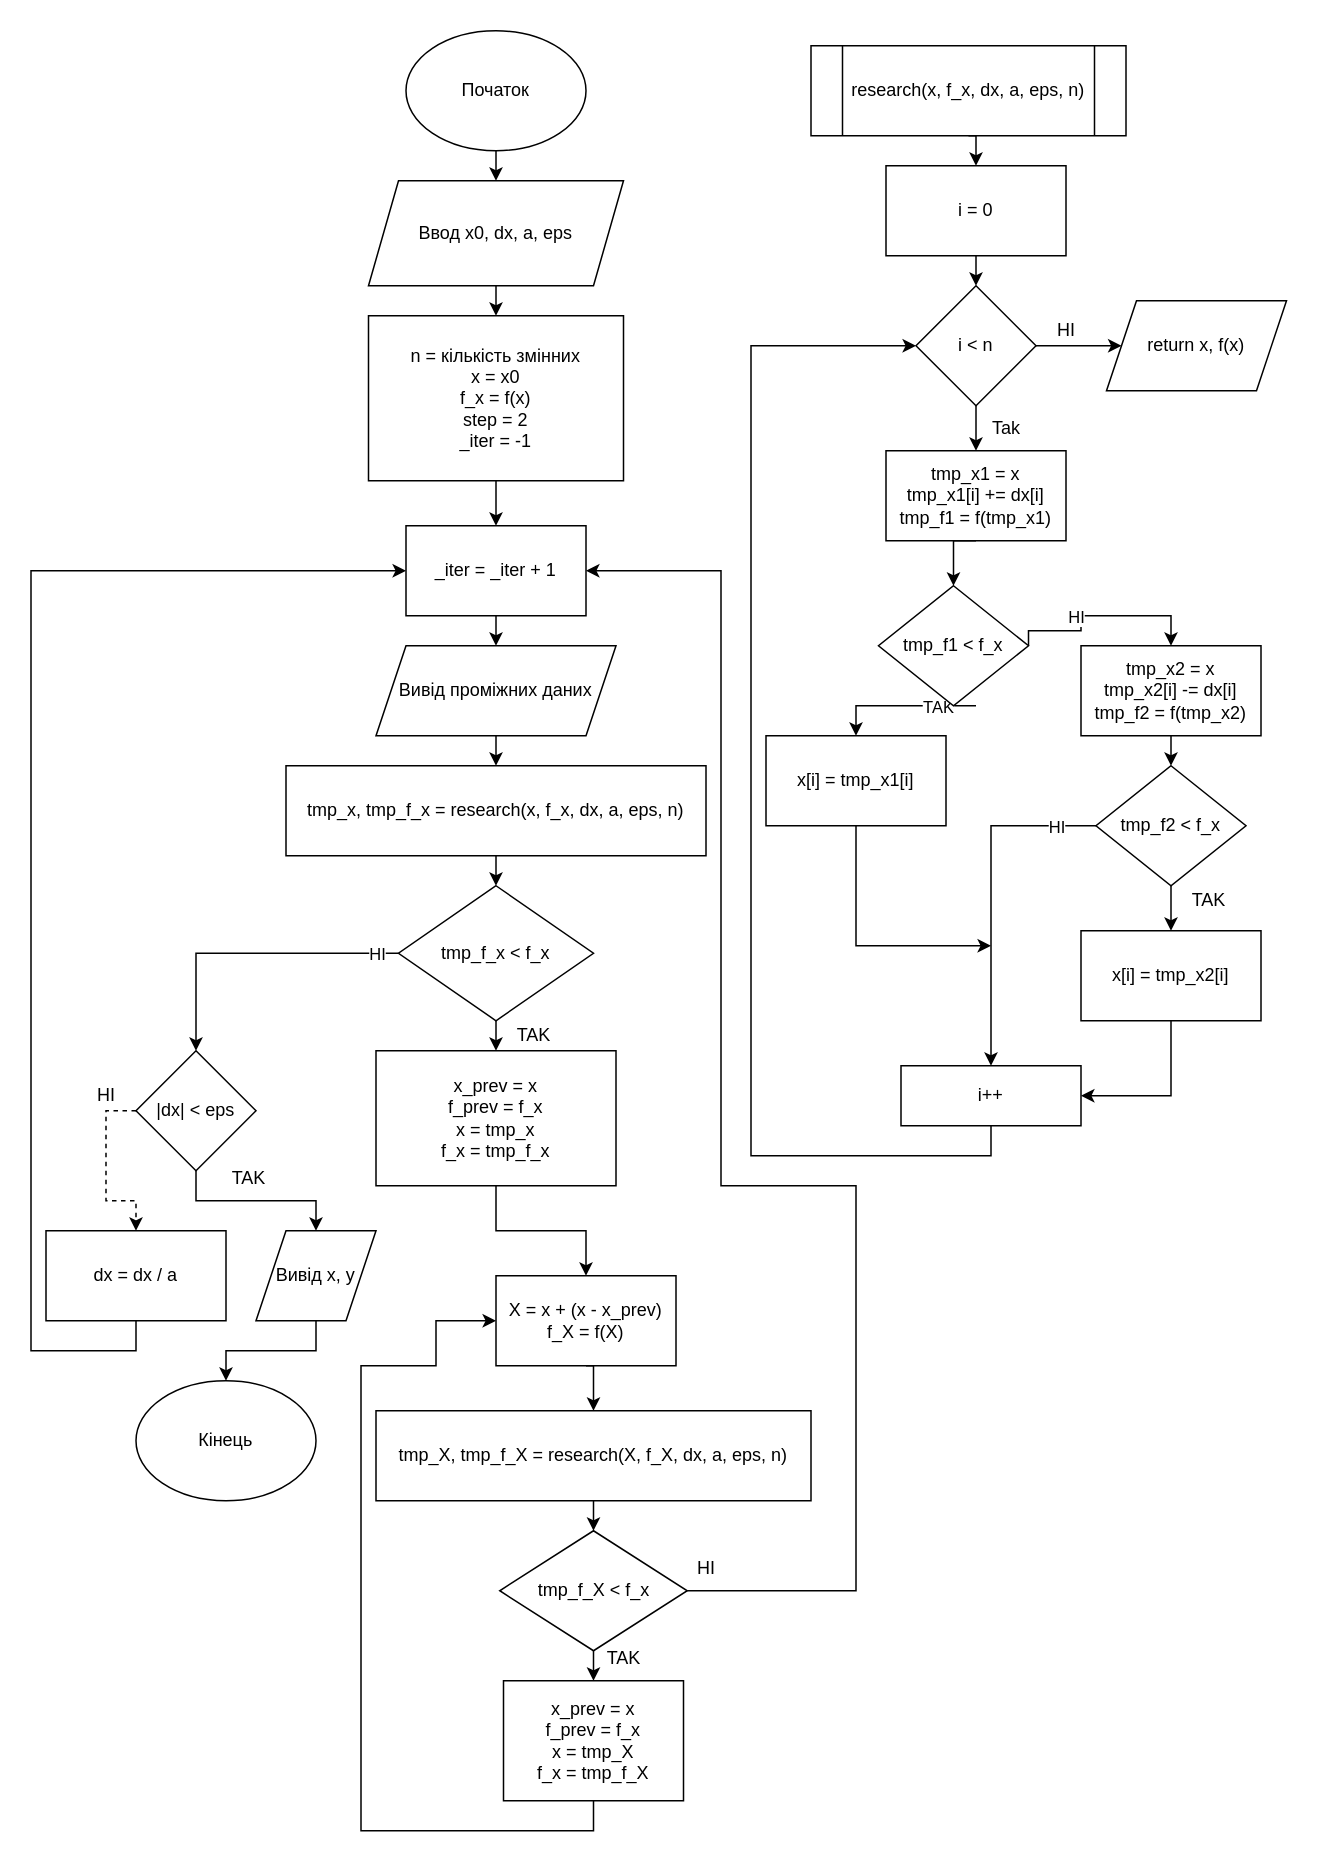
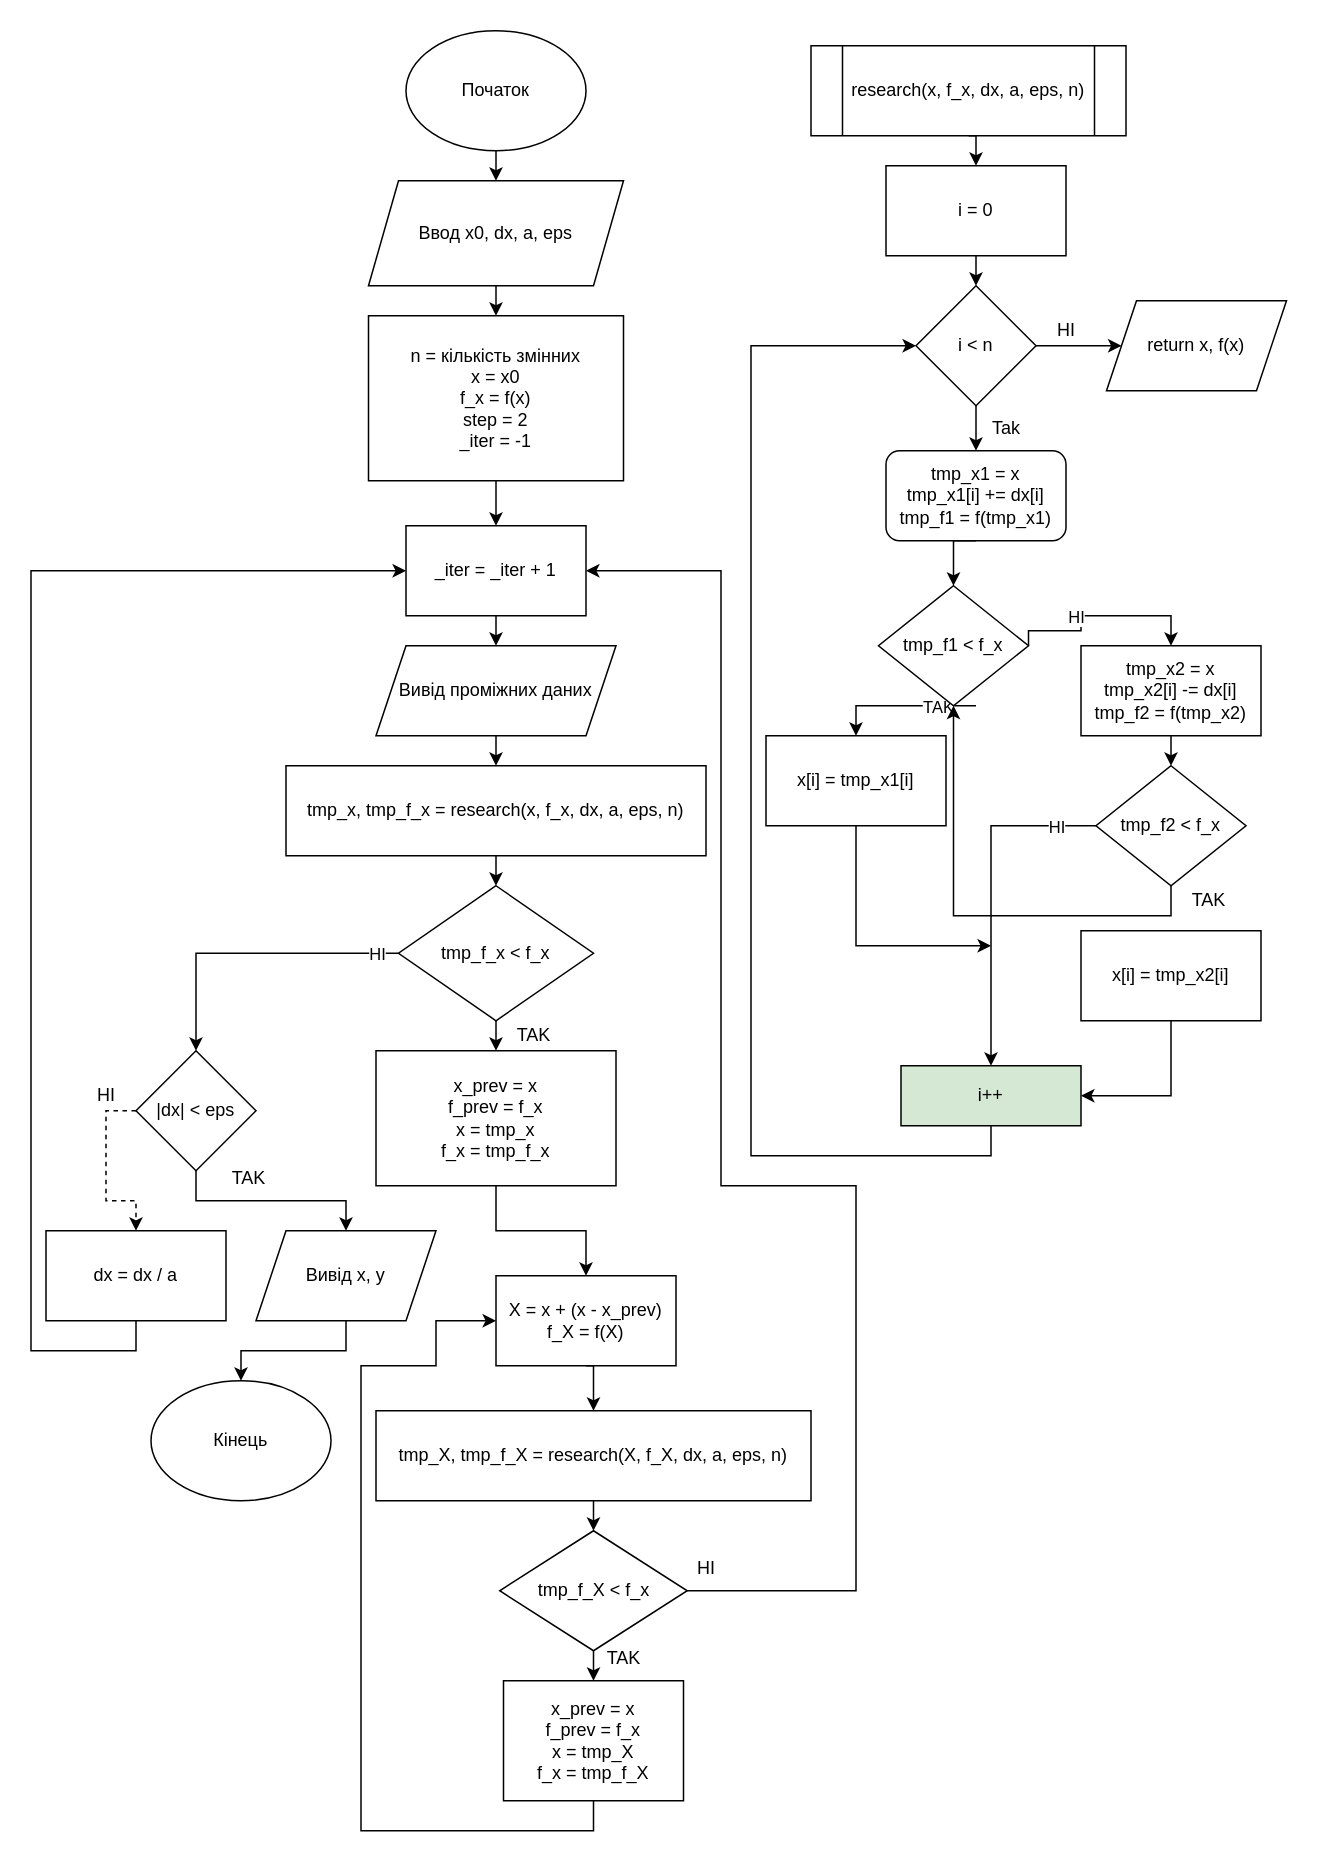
node "tmp_x1 = x tmp_x1[i] += dx[i] tmp_f1 = f(tmp_x1)": shape rectangle -> rounded rectangle
edge "tmp_f2 < f_x" -> "x[i] = tmp_x2[i]": now "tmp_f2 < f_x" -> "tmp_f1 < f_x"
node "i++": fillcolor #ffffff -> #d5e8d4
node "Вивід x, y": size 120x90 -> 180x90
node "Кінець": moved (226, 1441) -> (241, 1441)
